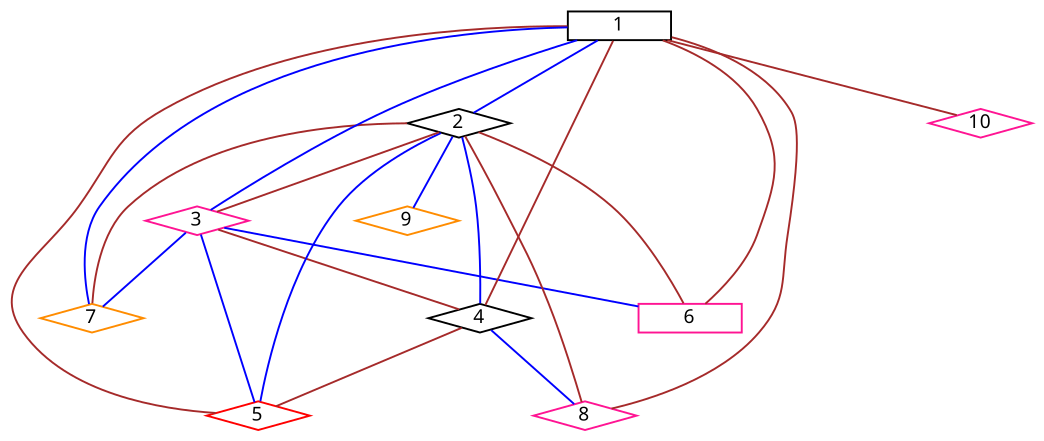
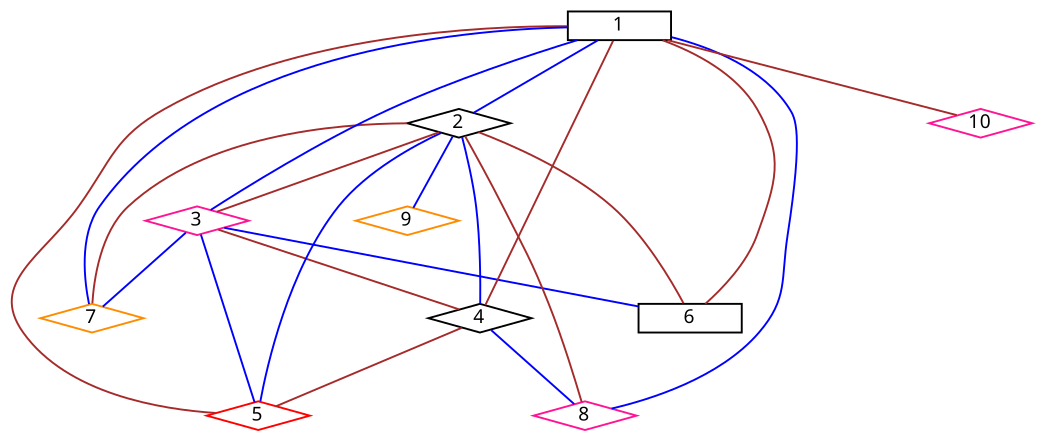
edge "1" -- "8": color brown -> blue
node "6": color deeppink -> black
